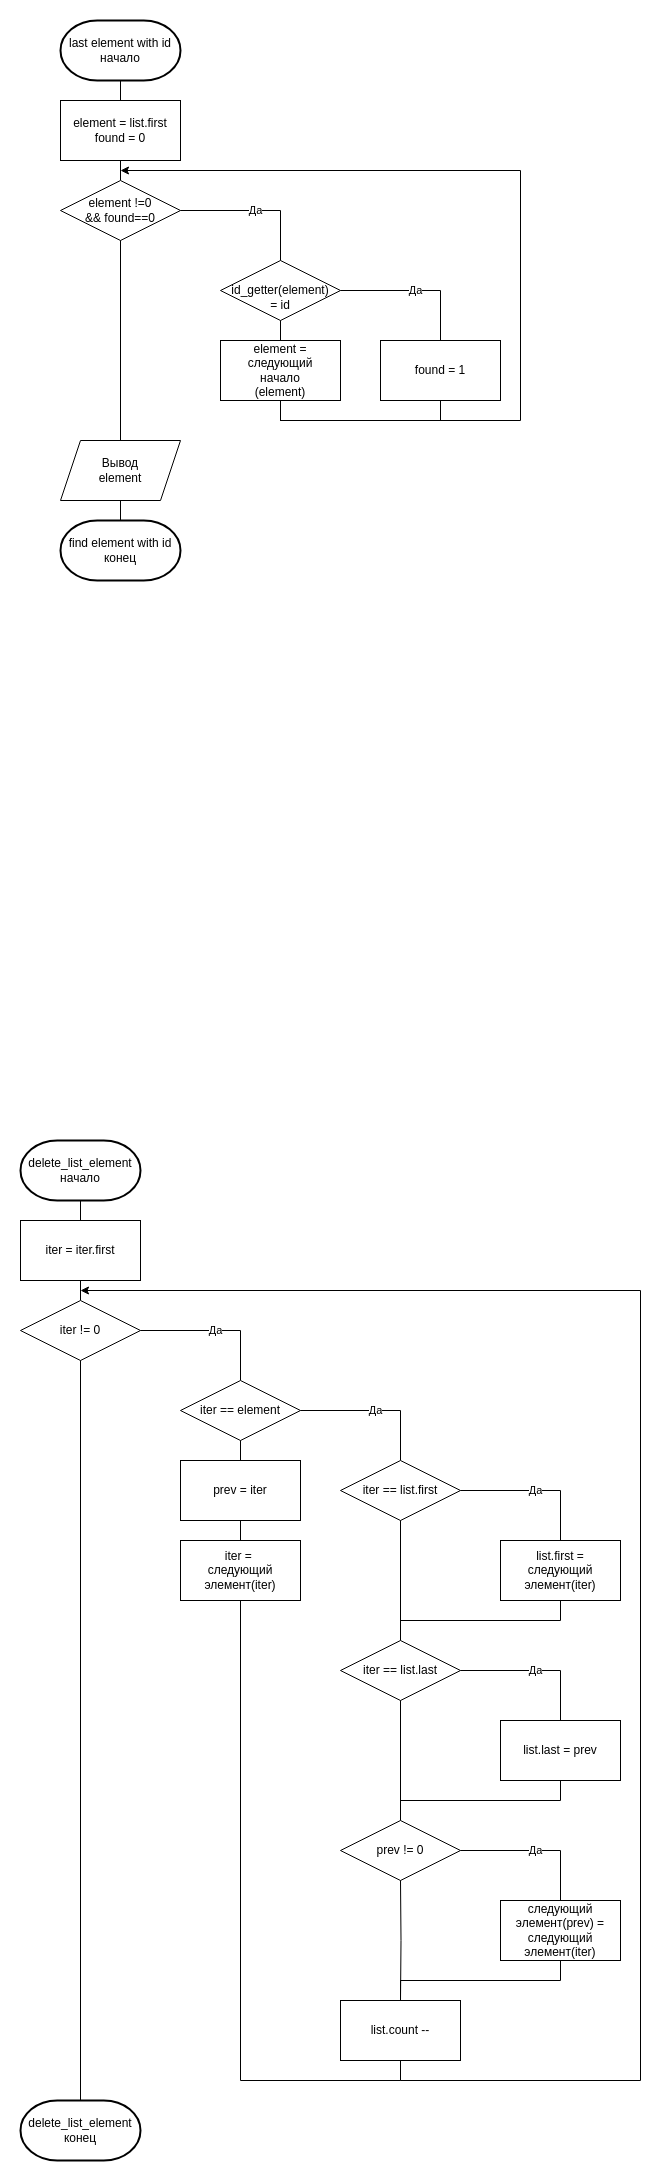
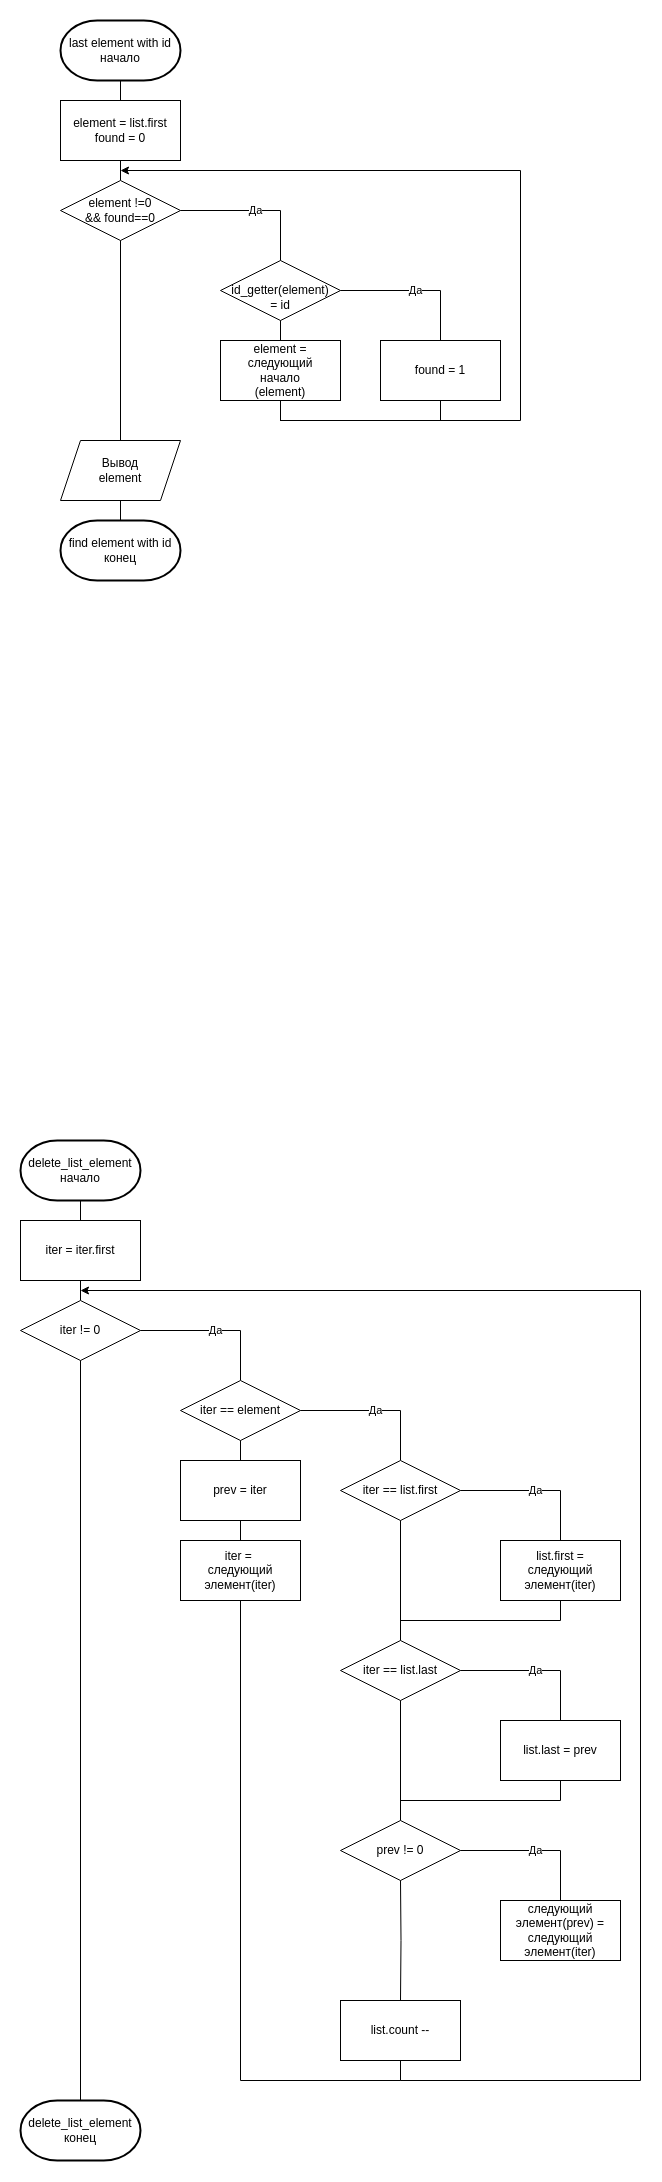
edge "следующийэлемент(prev) =следующийэлемент(iter)" -- "list.count --": removed
